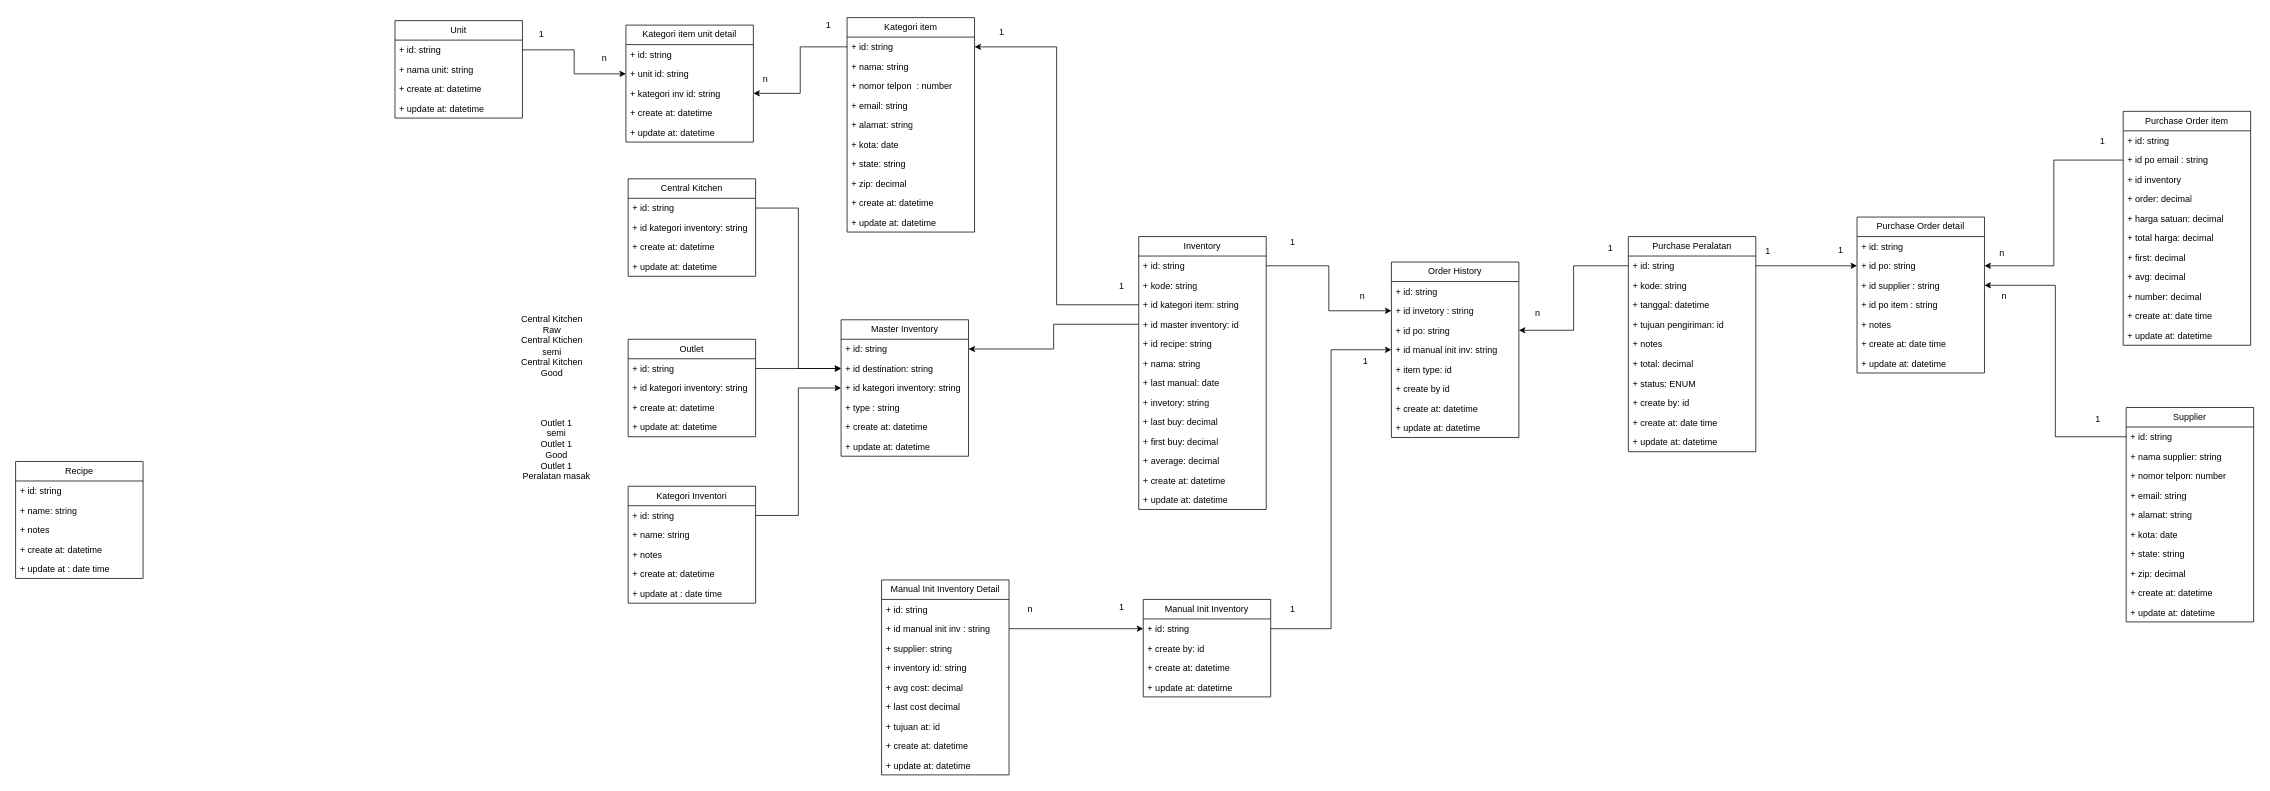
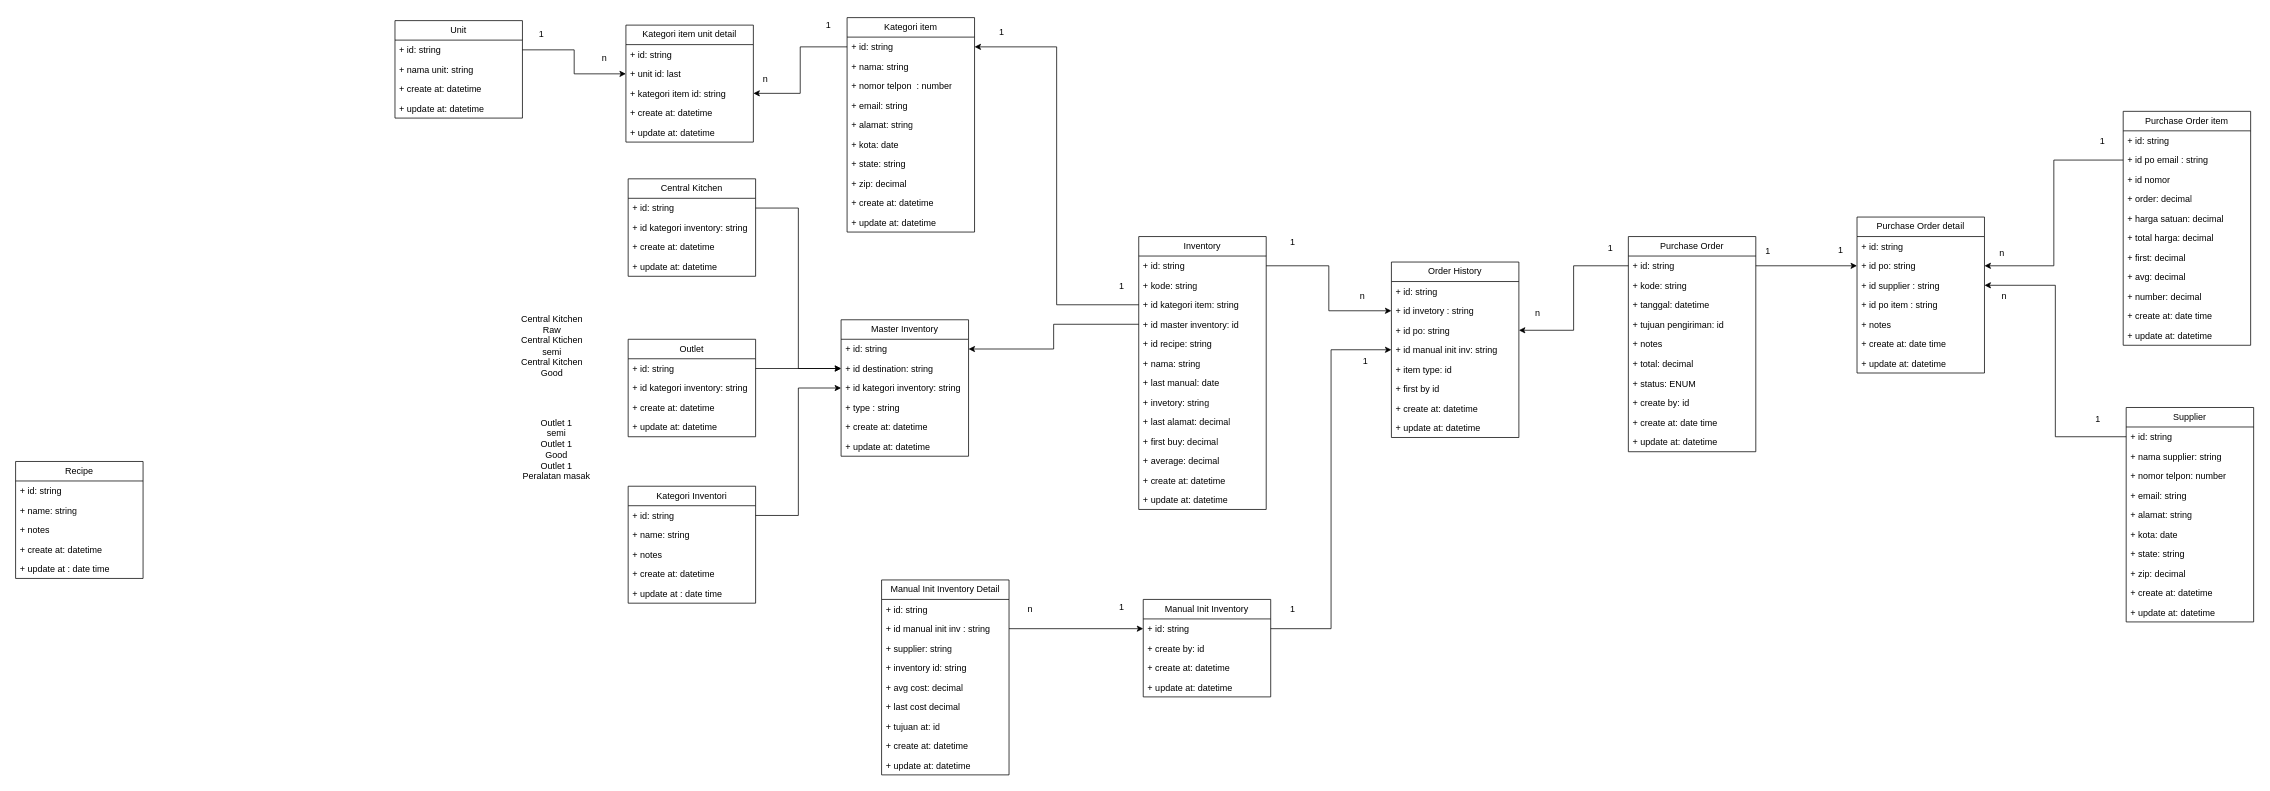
node "+ unit id: string": label "+ unit id: string" -> "+ unit id: last"
node "+ kategori inv id: string": label "+ kategori inv id: string" -> "+ kategori item id: string"
node "+ id inventory": label "+ id inventory" -> "+ id nomor"
node "Purchase Peralatan": label "Purchase Peralatan" -> "Purchase Order"
node "+ create by id": label "+ create by id" -> "+ first by id"
node "+ last buy: decimal": label "+ last buy: decimal" -> "+ last alamat: decimal"
